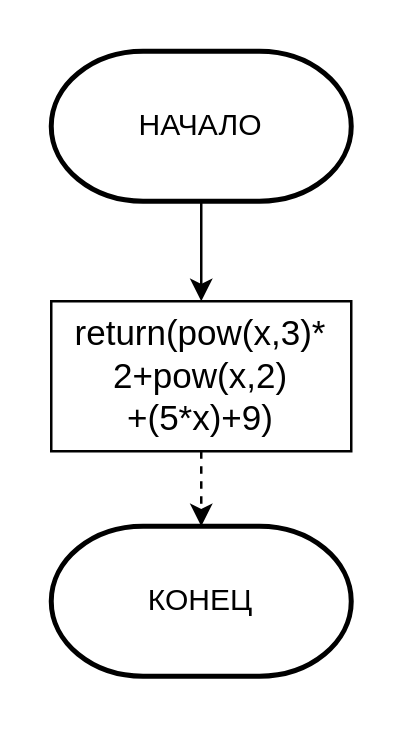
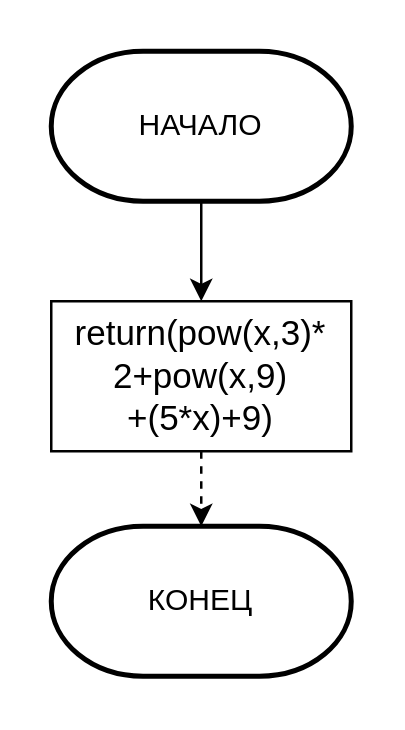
node "return(pow(x,3)* 2+pow(x,2) +(5*x)+9)": label "return(pow(x,3)* 2+pow(x,2) +(5*x)+9)" -> "return(pow(x,3)* 2+pow(x,9) +(5*x)+9)"
